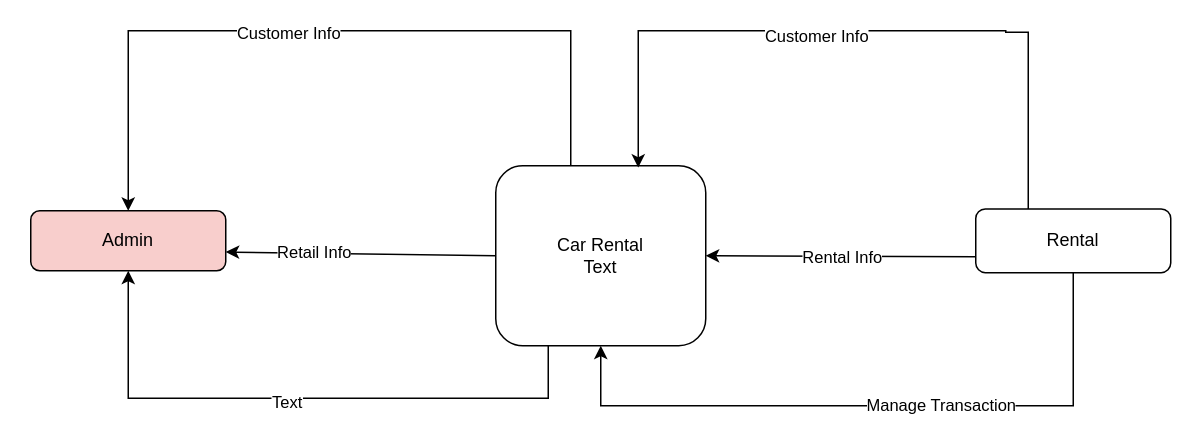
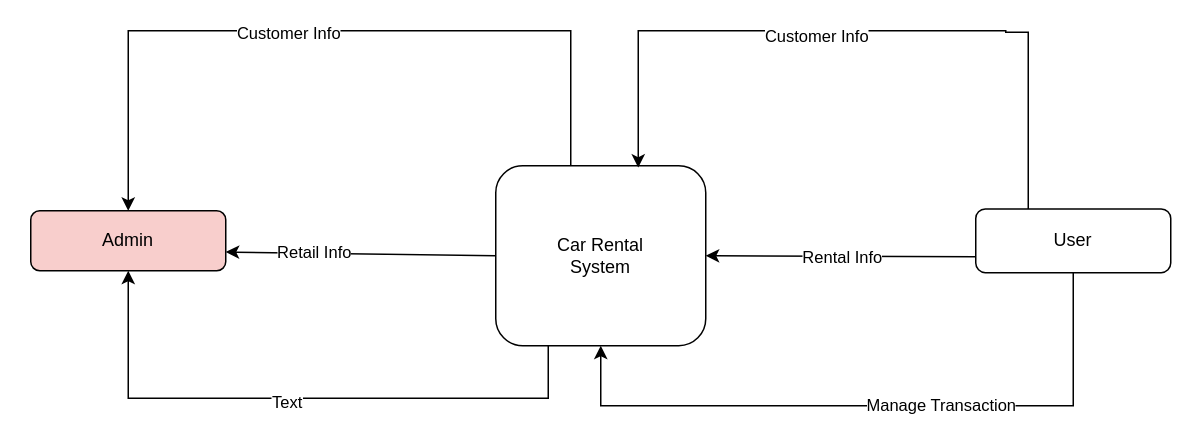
node "Rental": label "Rental" -> "User"
node "Car Rental Text": label "Car Rental Text" -> "Car Rental System"
